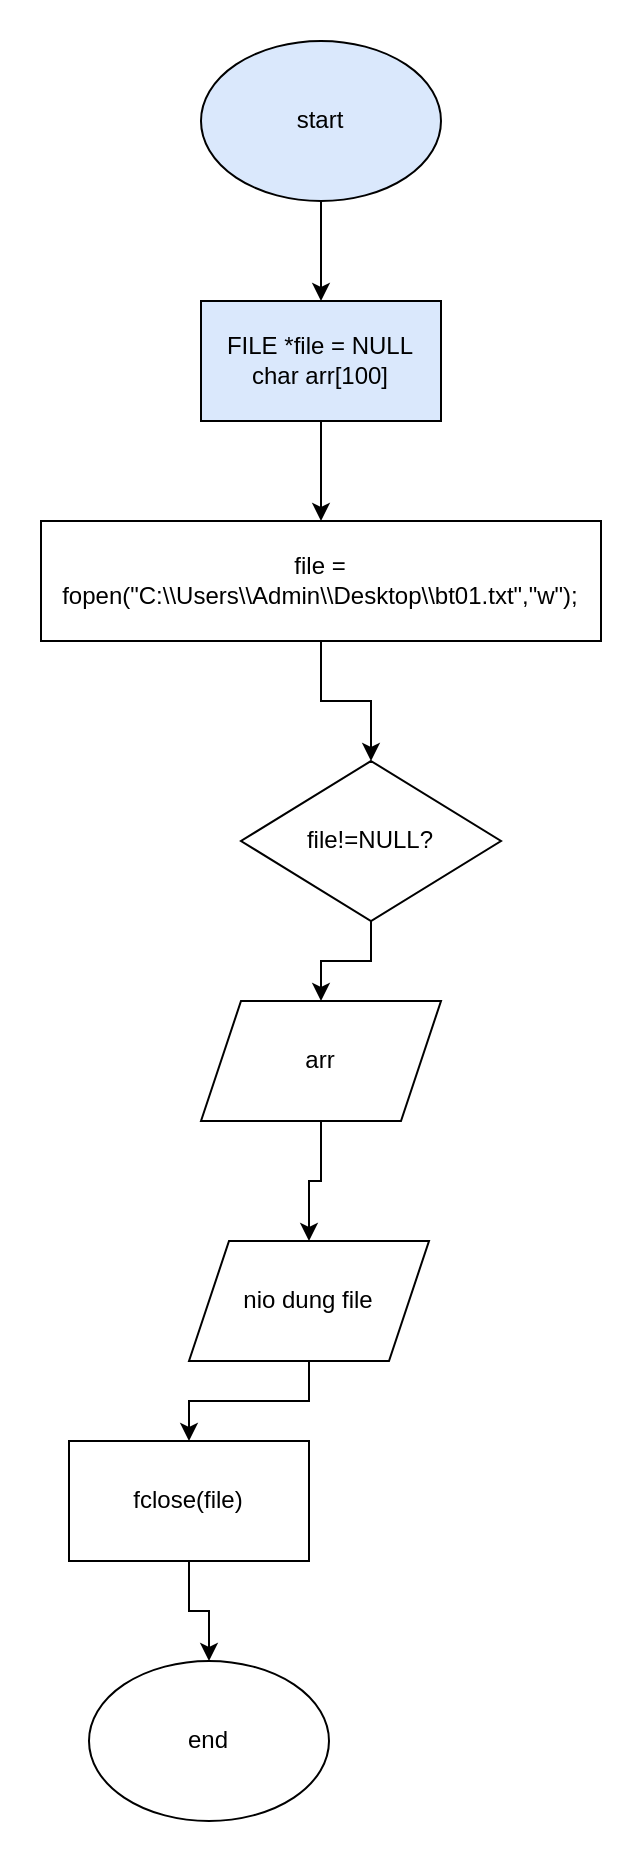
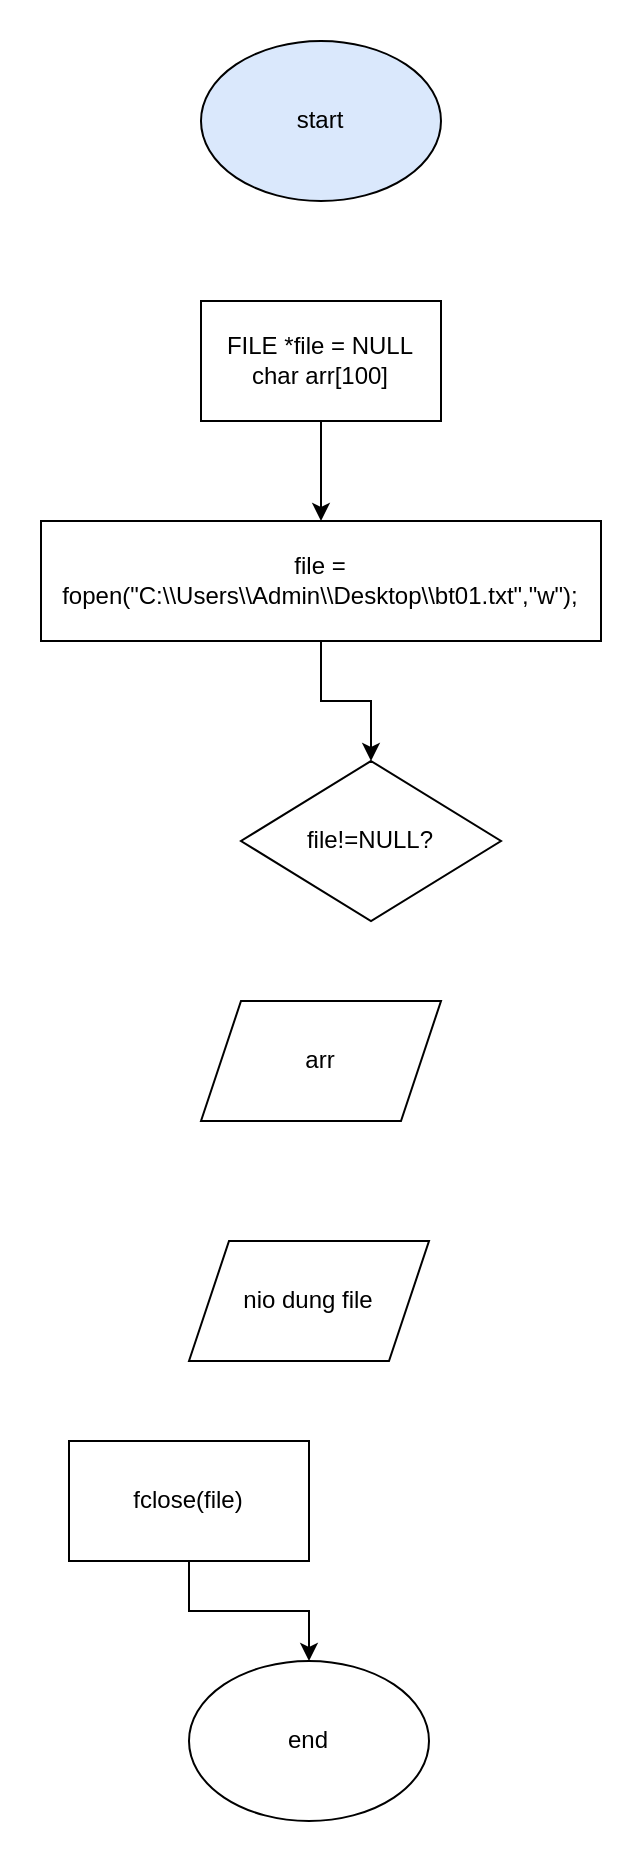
edge "start" -> "FILE *file = NULL char arr[100]": removed
node "FILE *file = NULL char arr[100]": fillcolor #dae8fc -> #ffffff
edge "file!=NULL?" -> "arr": removed
edge "arr" -> "nio dung file": removed
edge "nio dung file" -> "fclose(file)": removed
node "end": moved (209, 1741) -> (309, 1741)
